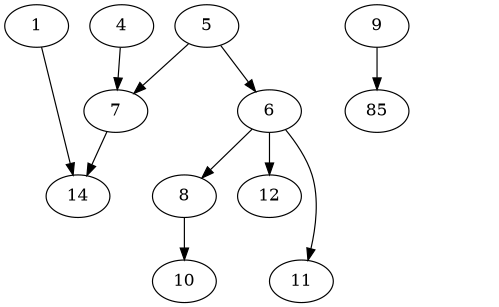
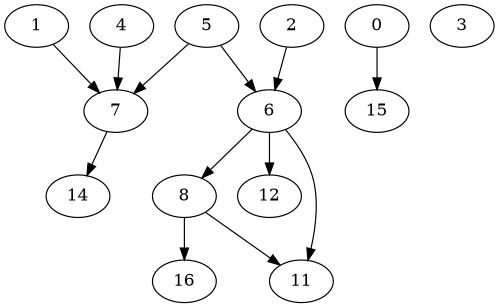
node "2": added
node "9": label "9" -> "0"
node "3": added
edge "1" -> "14": now "1" -> "7"
node "85": label "85" -> "15"
edge "8" -> "11": added
node "10": label "10" -> "16"
